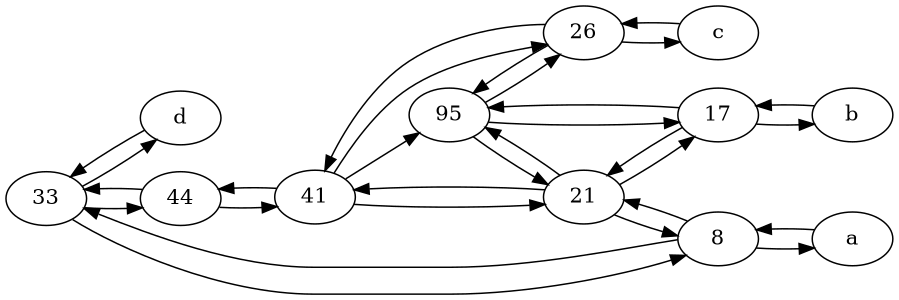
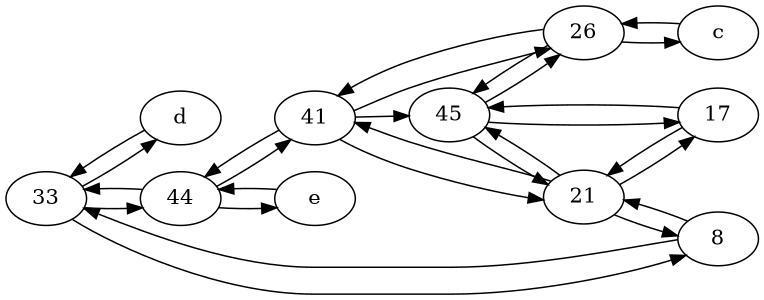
node "95": label "95" -> "45"
node "b": removed
node "e": added
node "a": removed
